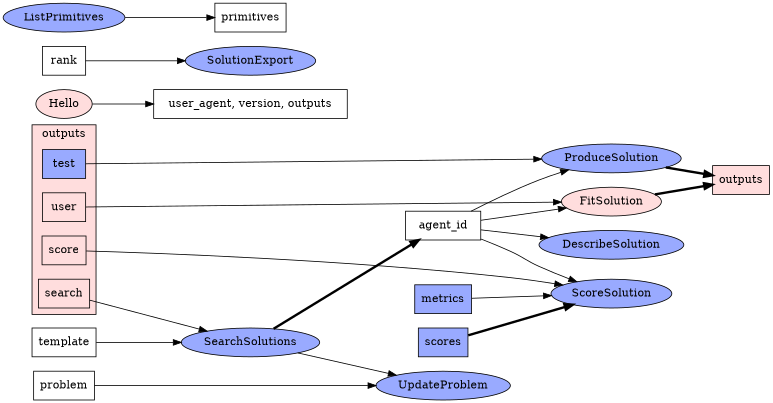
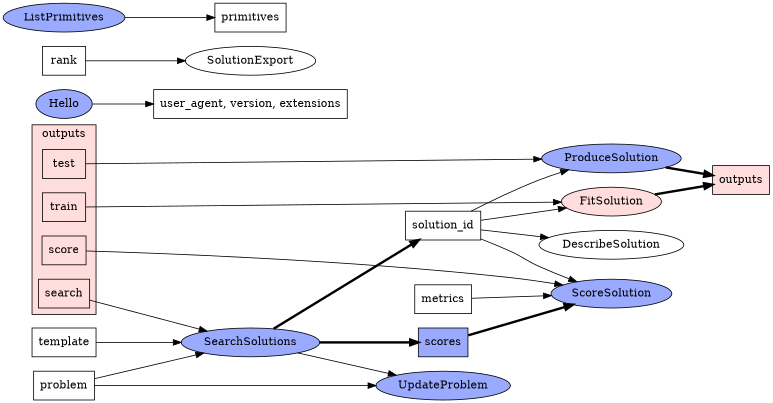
node "SolutionExport": fillcolor #99aaff -> #ffffff
node "Hello": fillcolor #ffdddd -> #99aaff
node "user_agent, version, outputs": label "user_agent, version, outputs" -> "user_agent, version, extensions"
node "test": fillcolor #99aaff -> #ffdddd
node "user": label "user" -> "train"
node "agent_id": label "agent_id" -> "solution_id"
node "DescribeSolution": fillcolor #99aaff -> #ffffff
node "metrics": fillcolor #99aaff -> #ffffff
edge "SearchSolutions" -> "scores": added
edge "problem" -> "SearchSolutions": added
